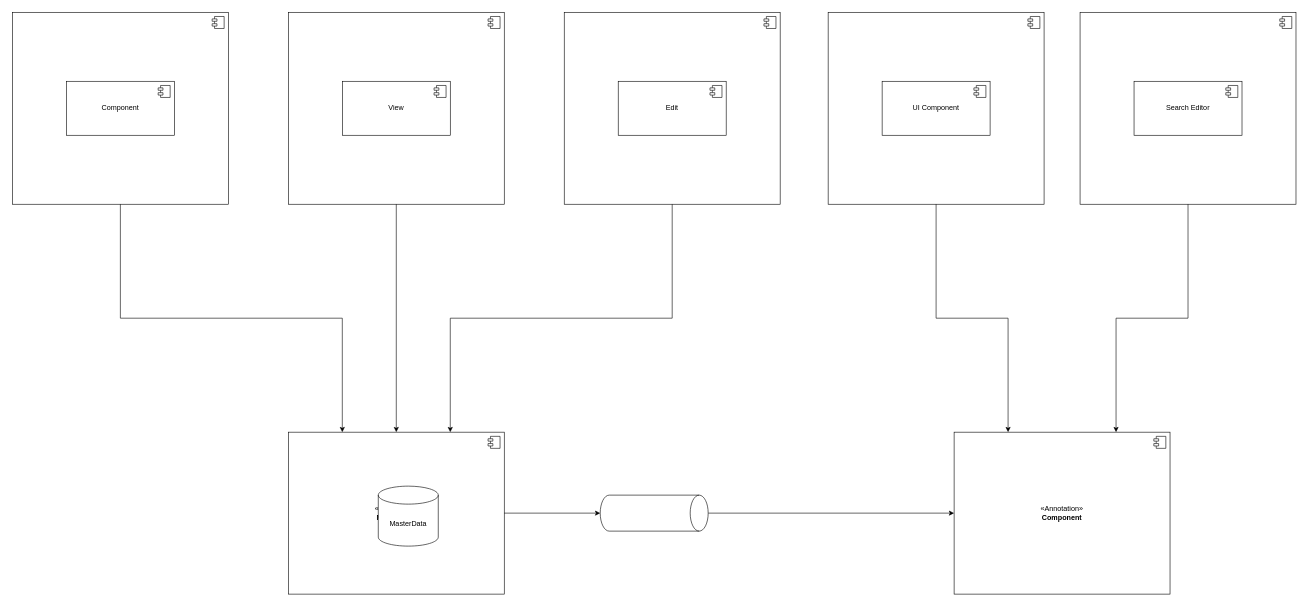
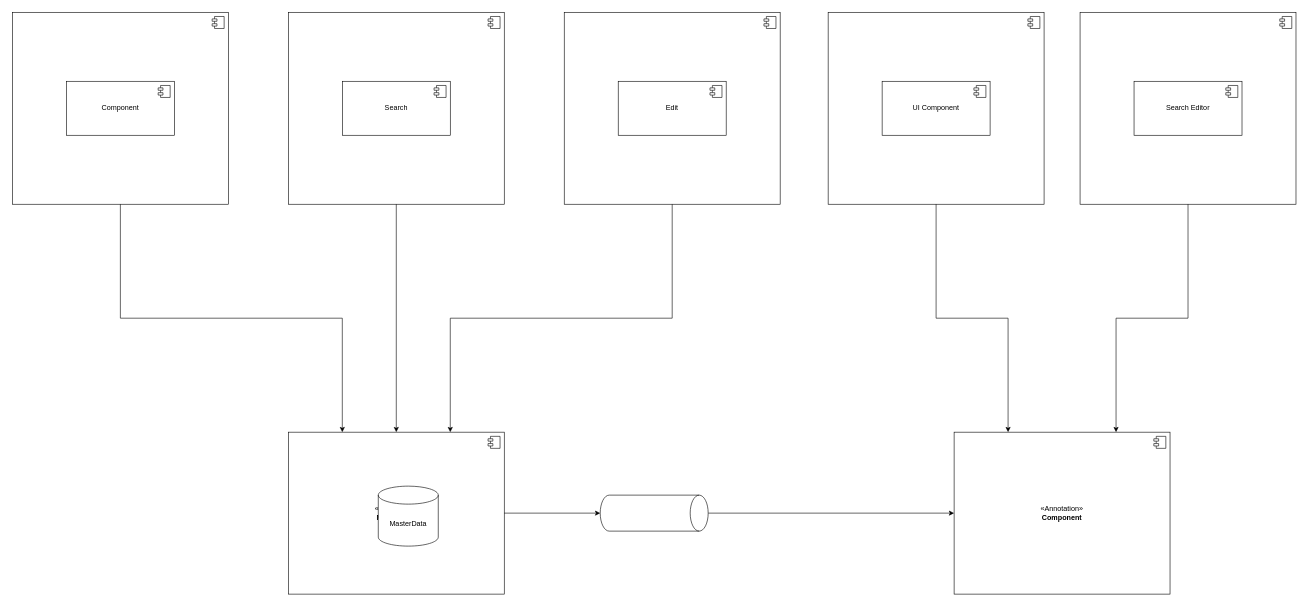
node "View": label "View" -> "Search"
